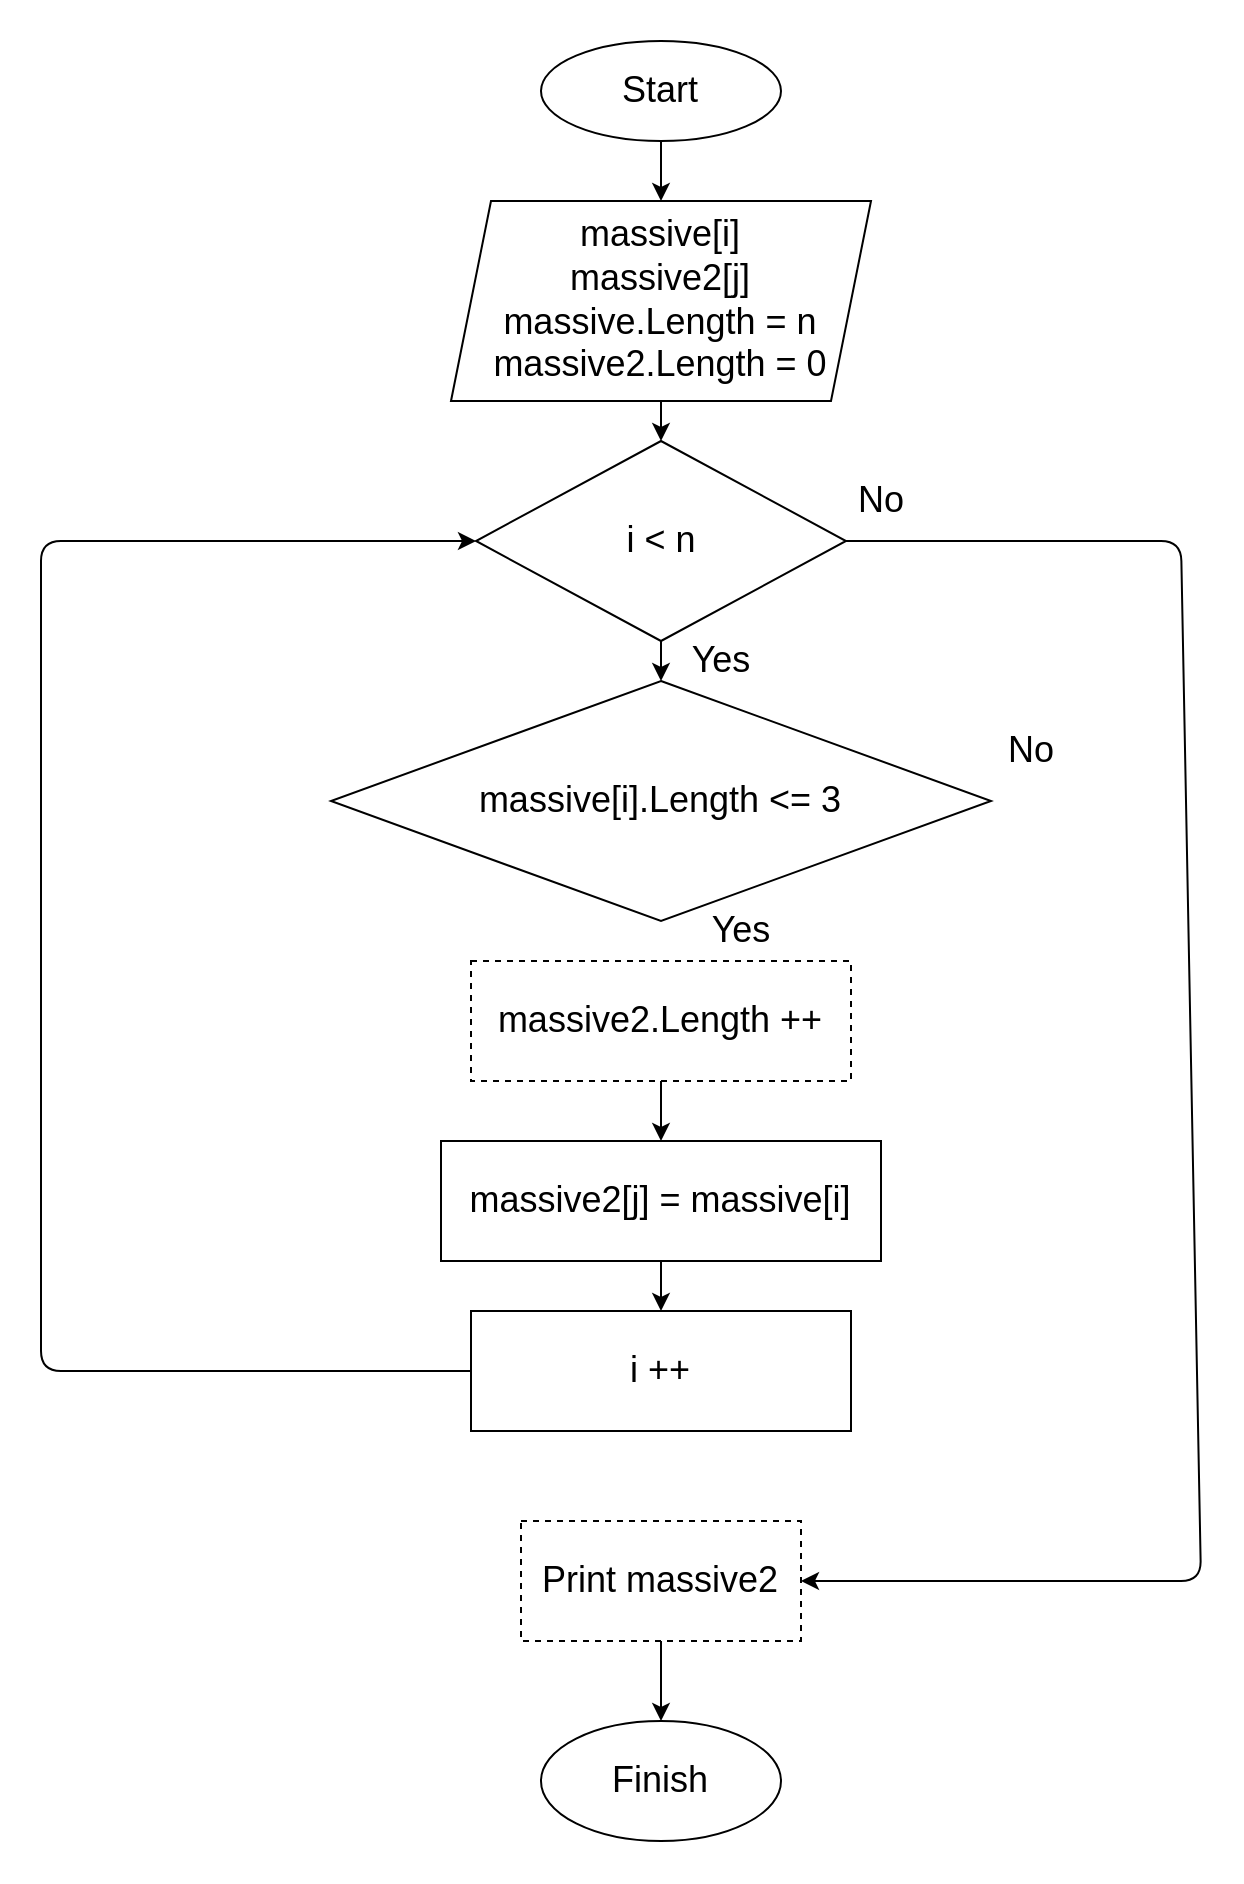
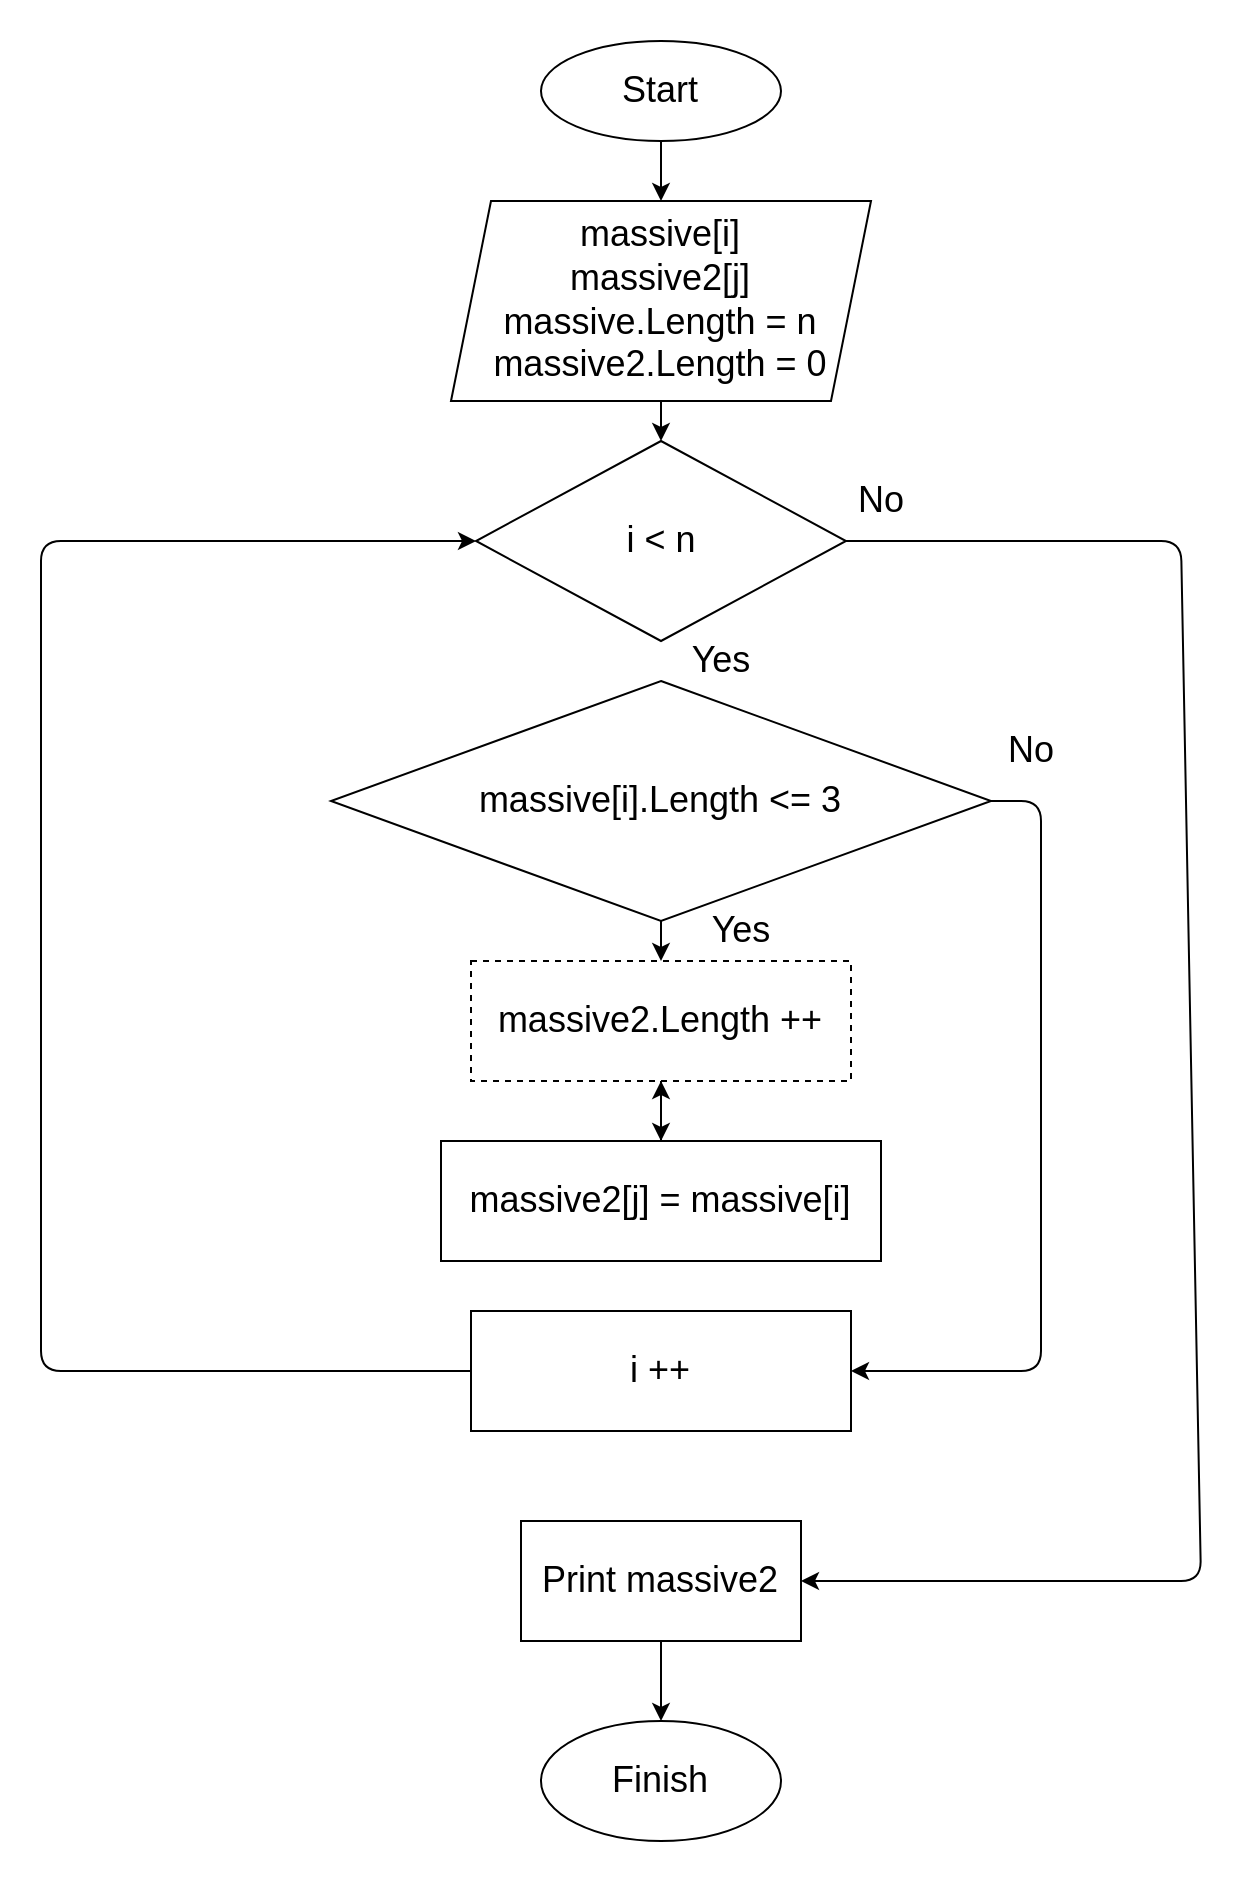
edge "i < n" -> "massive[i].Length <= 3": removed
edge "massive[i].Length <= 3" -> "massive2.Length ++": added
edge "massive[i].Length <= 3" -> "i ++": added
edge "massive2[j] = massive[i]" -> "i ++": now "massive2[j] = massive[i]" -> "massive2.Length ++"
node "Print massive2": style dashed -> solid
